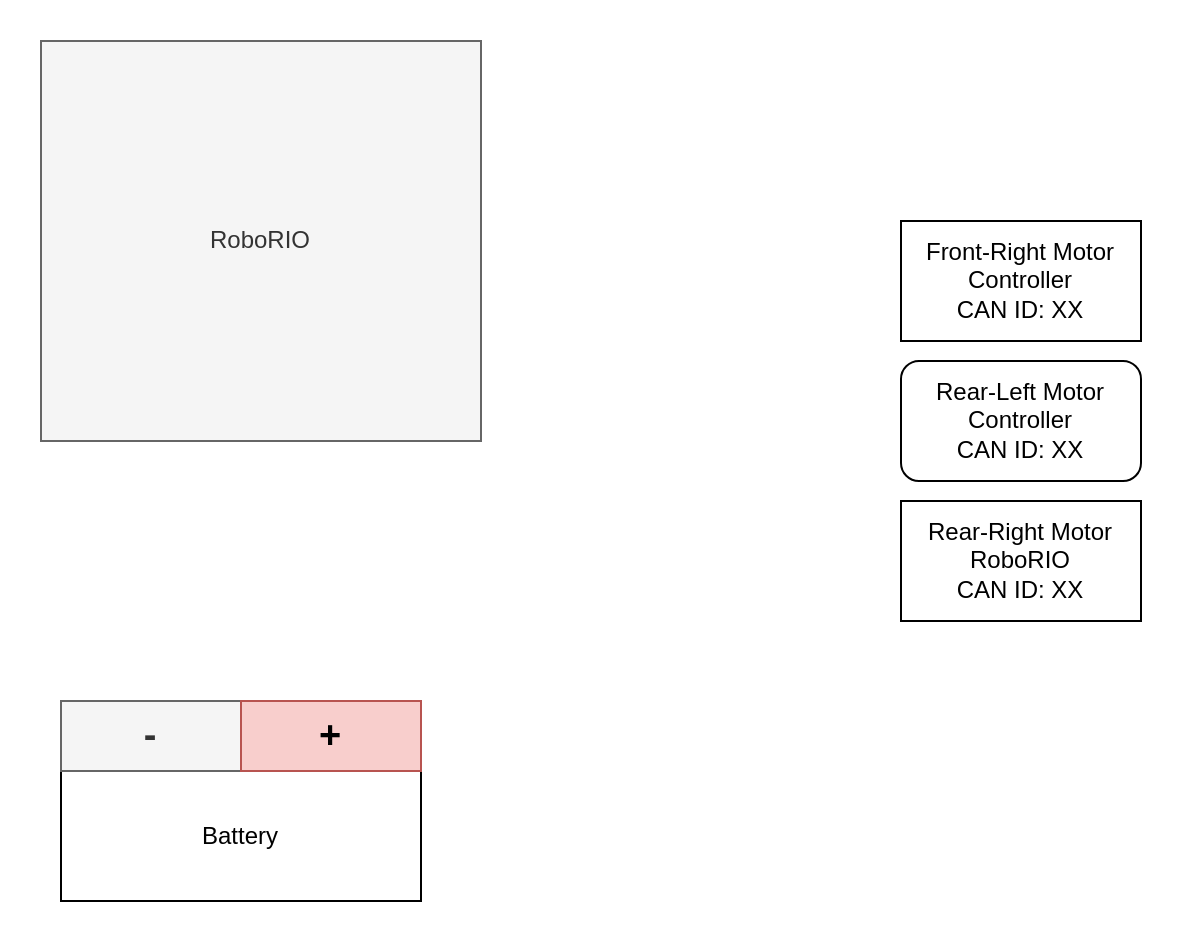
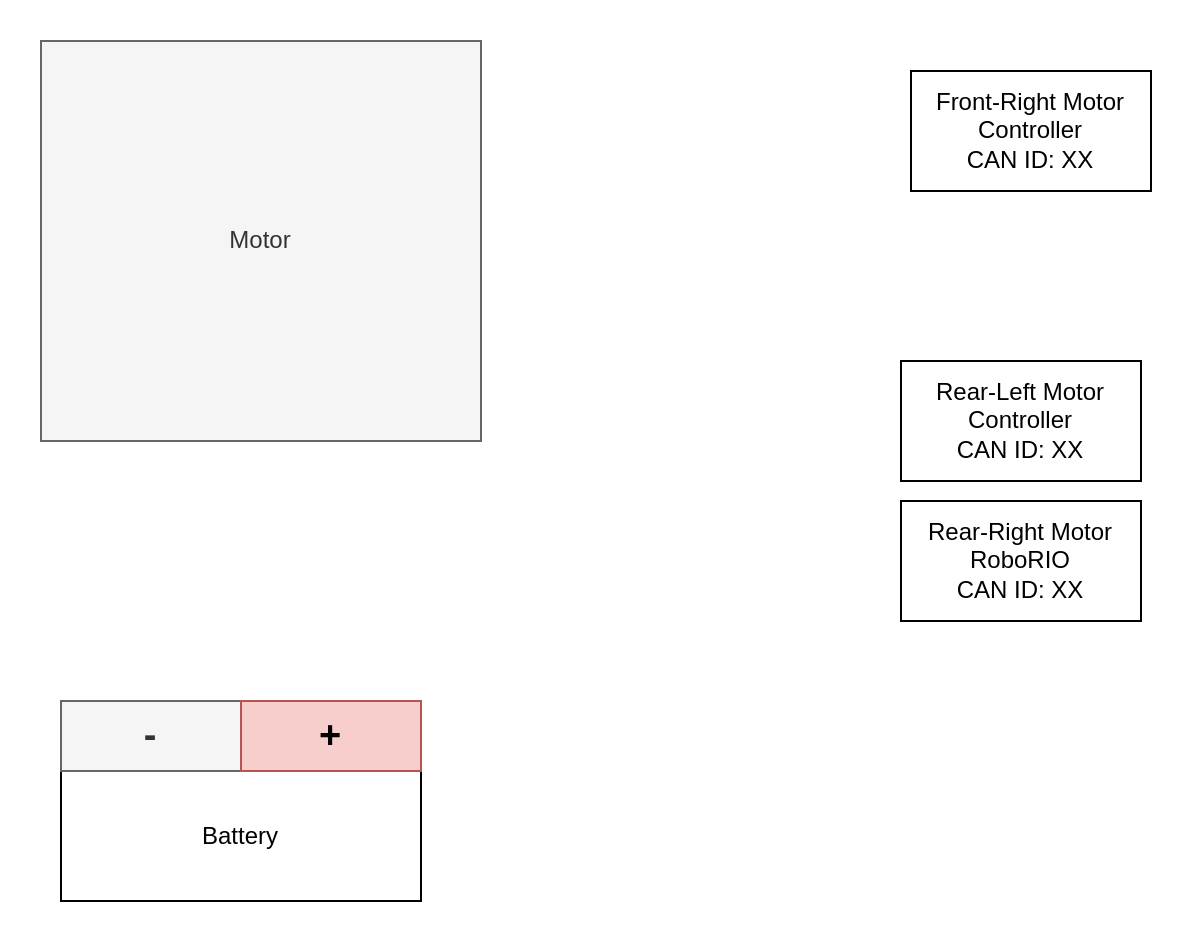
node "RoboRIO": label "RoboRIO" -> "Motor"
node "Front-Right Motor Controller CAN ID: XX": moved (1021, 281) -> (1031, 131)
node "Rear-Left Motor Controller CAN ID: XX": shape rounded rectangle -> rectangle
